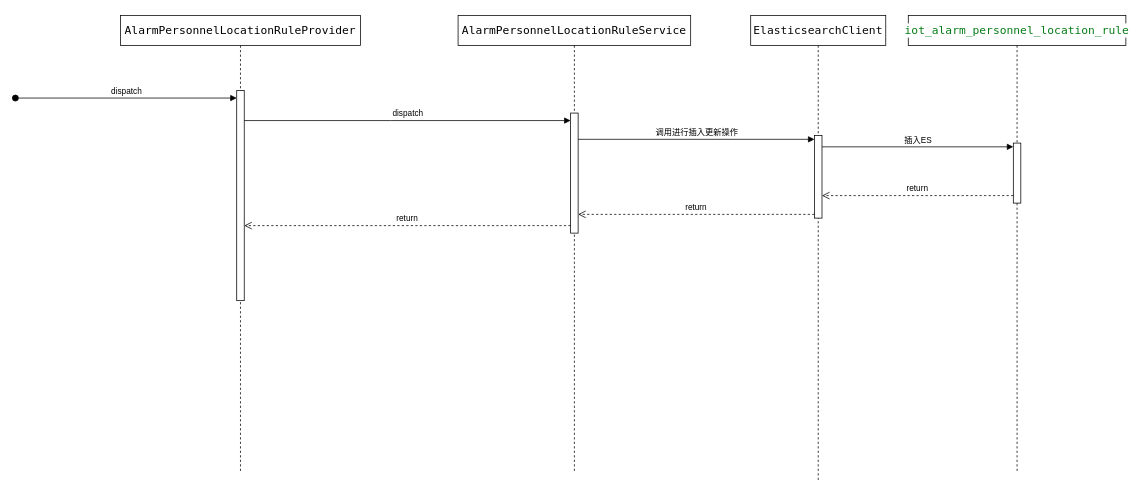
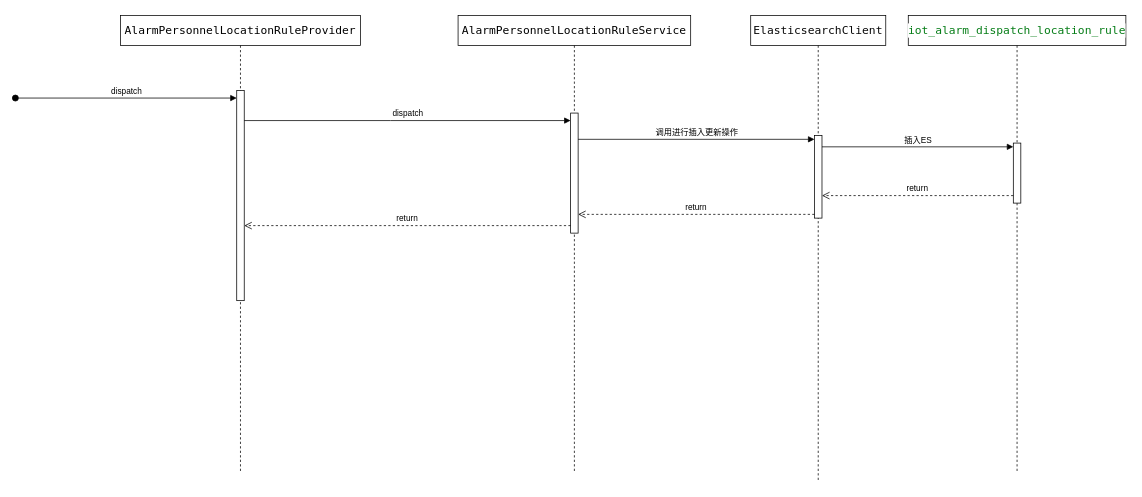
node "iot_alarm_personnel_location_rule": label "iot_alarm_personnel_location_rule" -> "iot_alarm_dispatch_location_rule"
